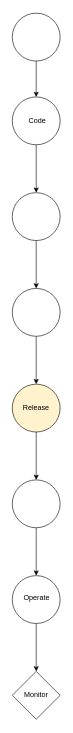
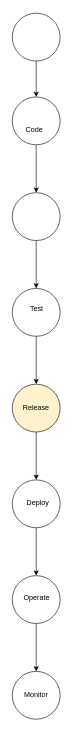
node "Code": moved (38, 120) -> (35, 129)
node "Test": added
node "Deploy": added
node "Monitor": shape diamond -> ellipse
